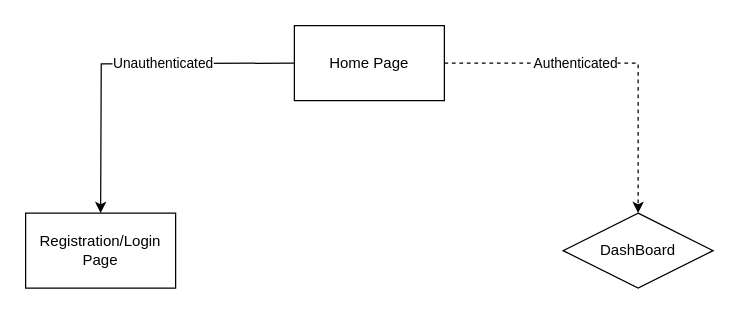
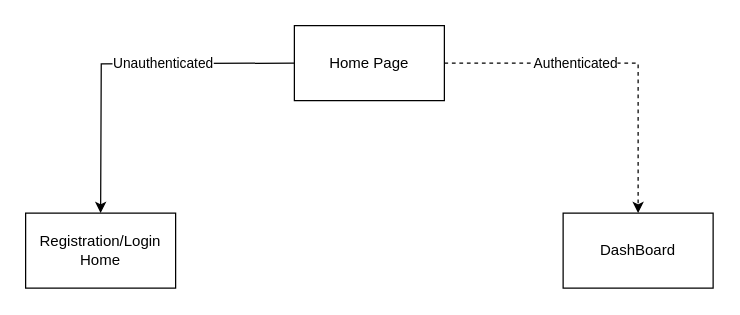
node "Registration/Login Page": label "Registration/Login Page" -> "Registration/Login Home"
node "DashBoard": shape diamond -> rectangle
